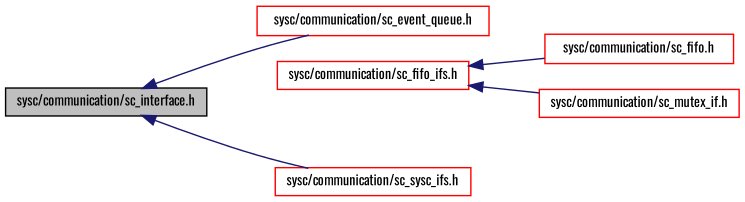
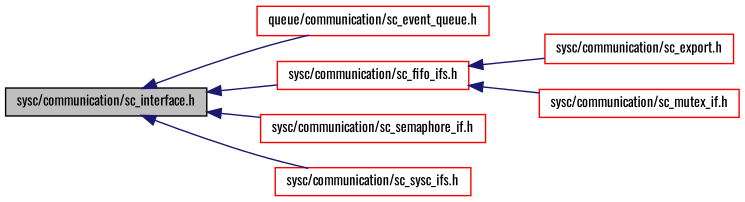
node "sysc/communication/sc_event_queue.h": label "sysc/communication/sc_event_queue.h" -> "queue/communication/sc_event_queue.h"
node "sysc/communication/sc_fifo.h": label "sysc/communication/sc_fifo.h" -> "sysc/communication/sc_export.h"
edge "sysc/communication/sc_fifo_ifs.h" -> "sysc/communication/sc_interface.h": added
node "sysc/communication/sc_semaphore_if.h": added
